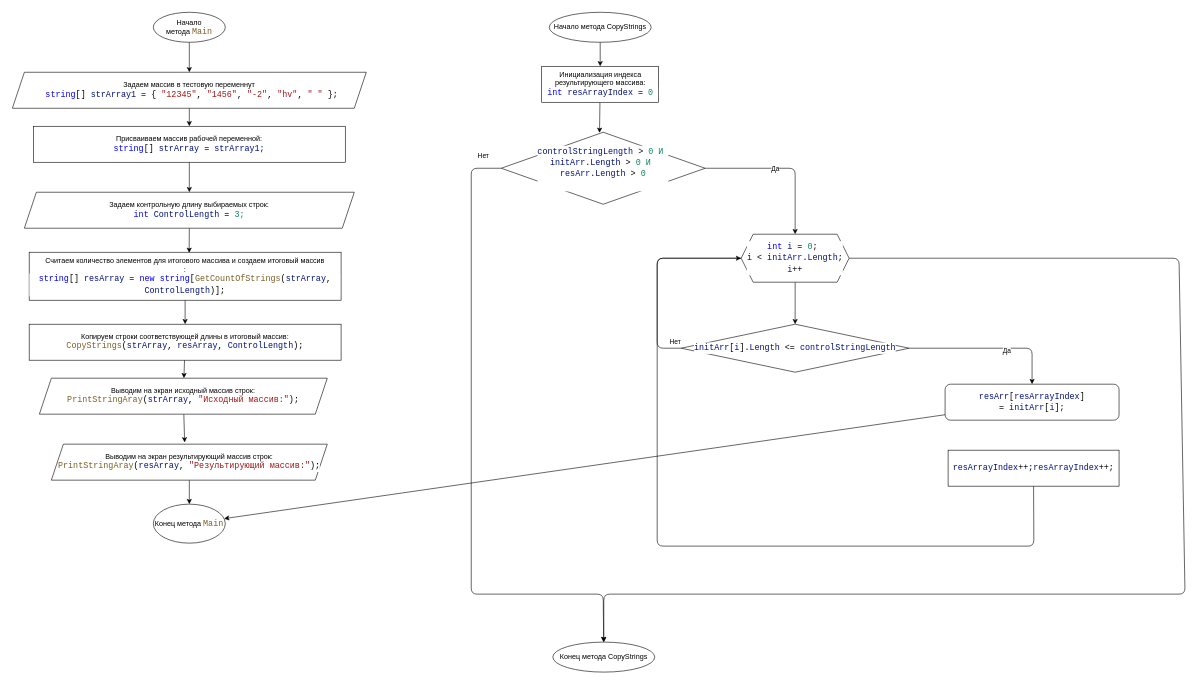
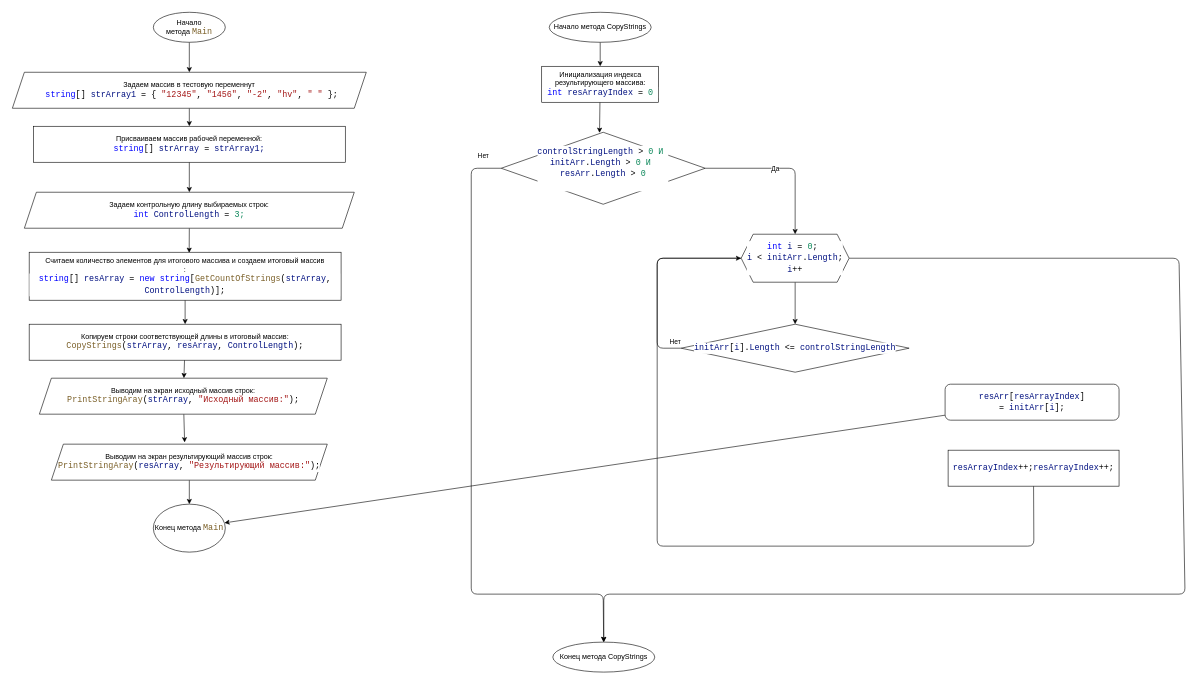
edge "initArr[i].Length <= controlStringLength" -> "resArr[resArrayIndex] = initArr[i];": removed, label "Да"
node "Конец метода Main": size 72x39 -> 72x48
